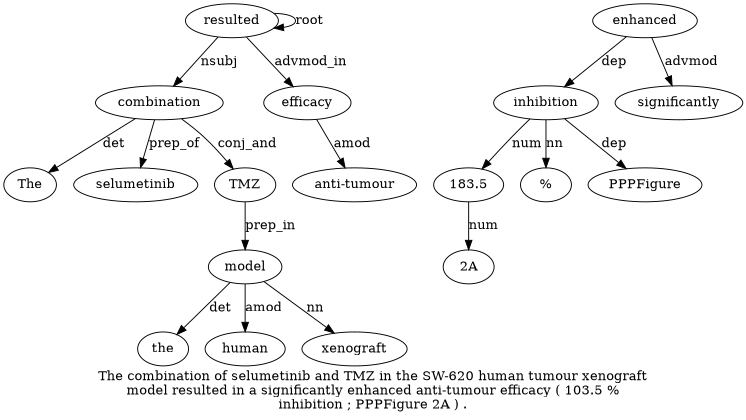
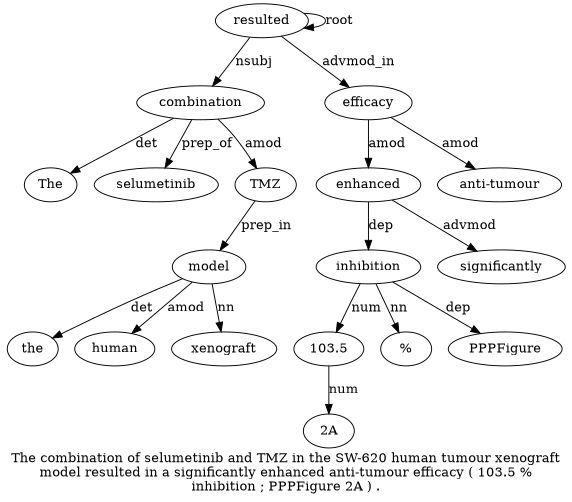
edge "efficacy" -> "enhanced": added, label "amod"
edge "combination" -> "TMZ": label "conj_and" -> "amod"
node "183.5": label "183.5" -> "103.5"
